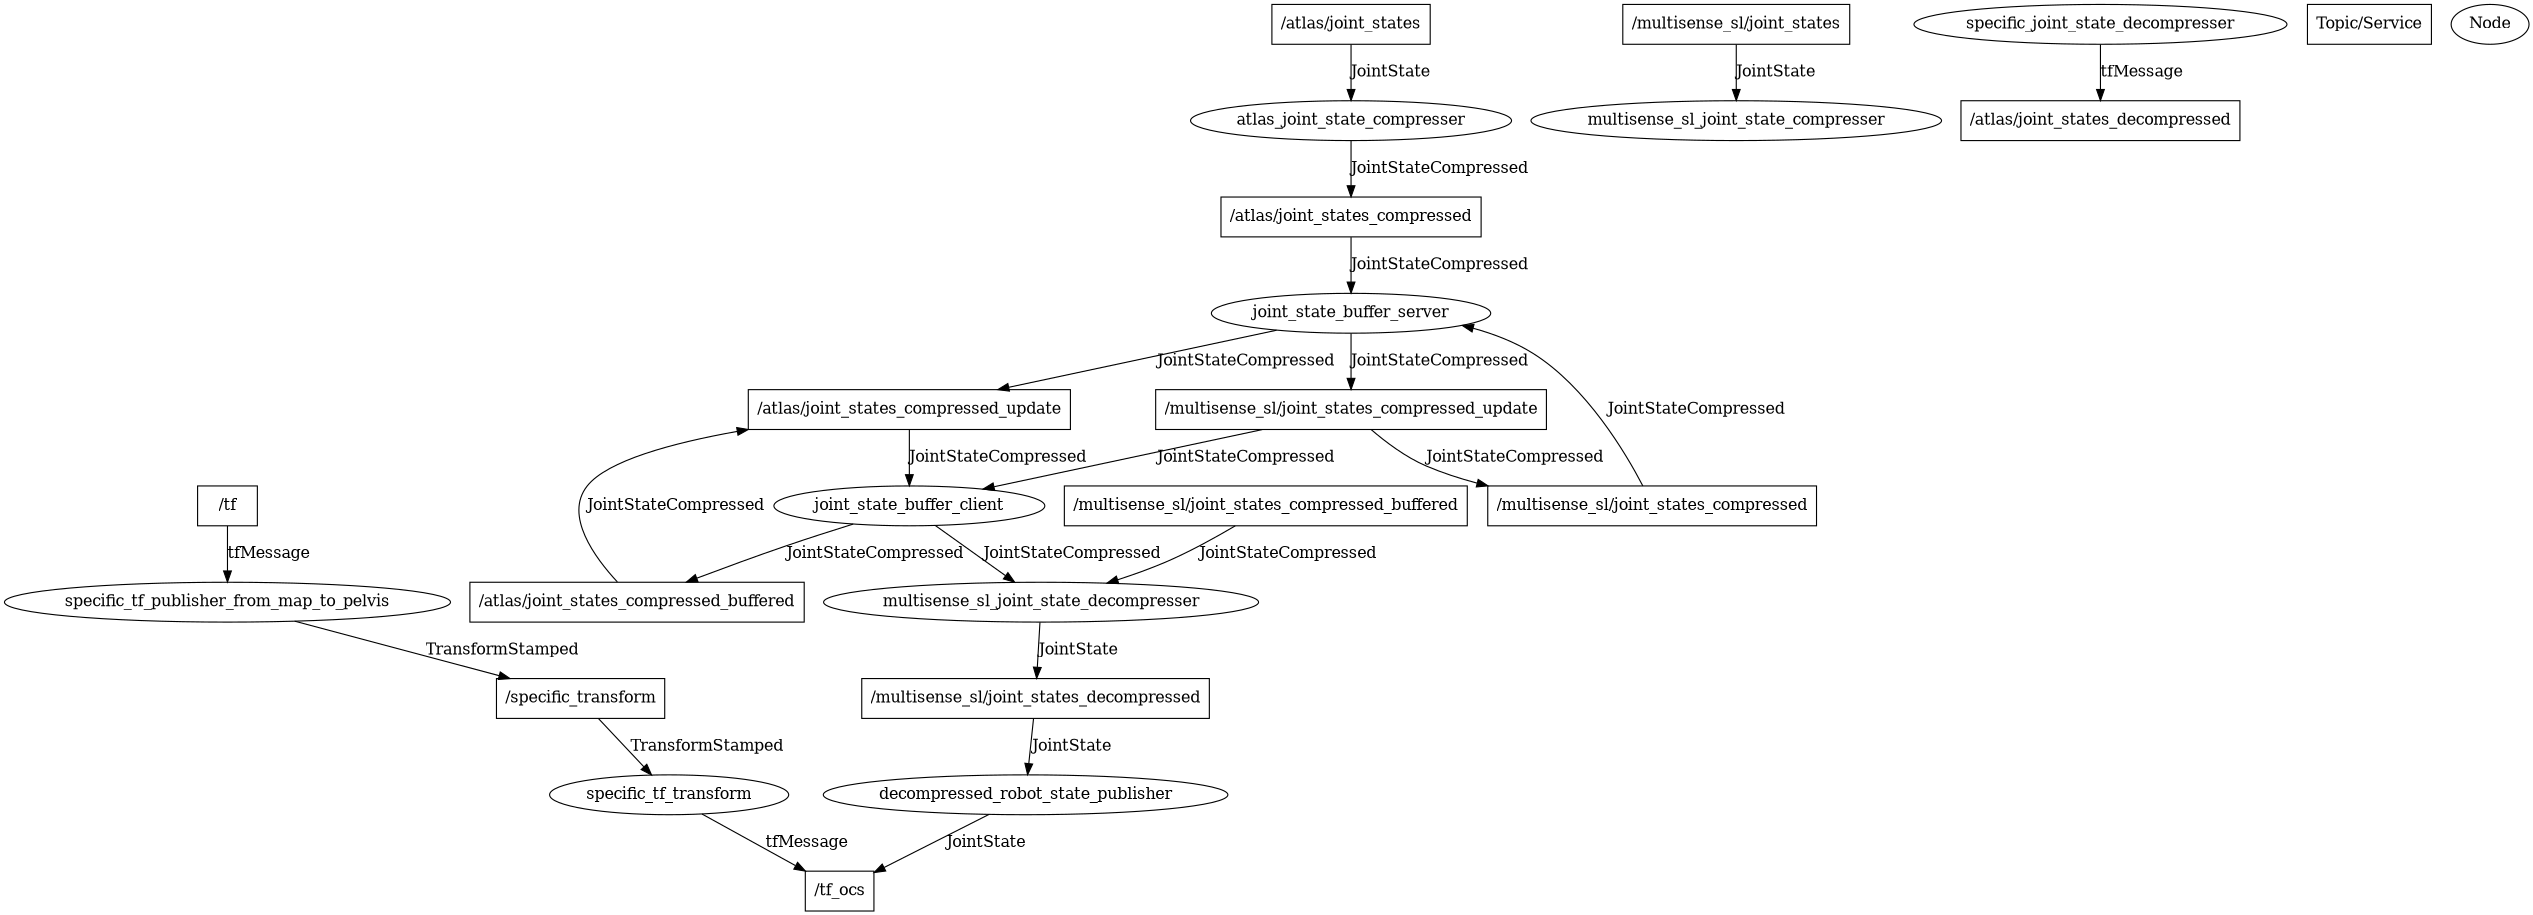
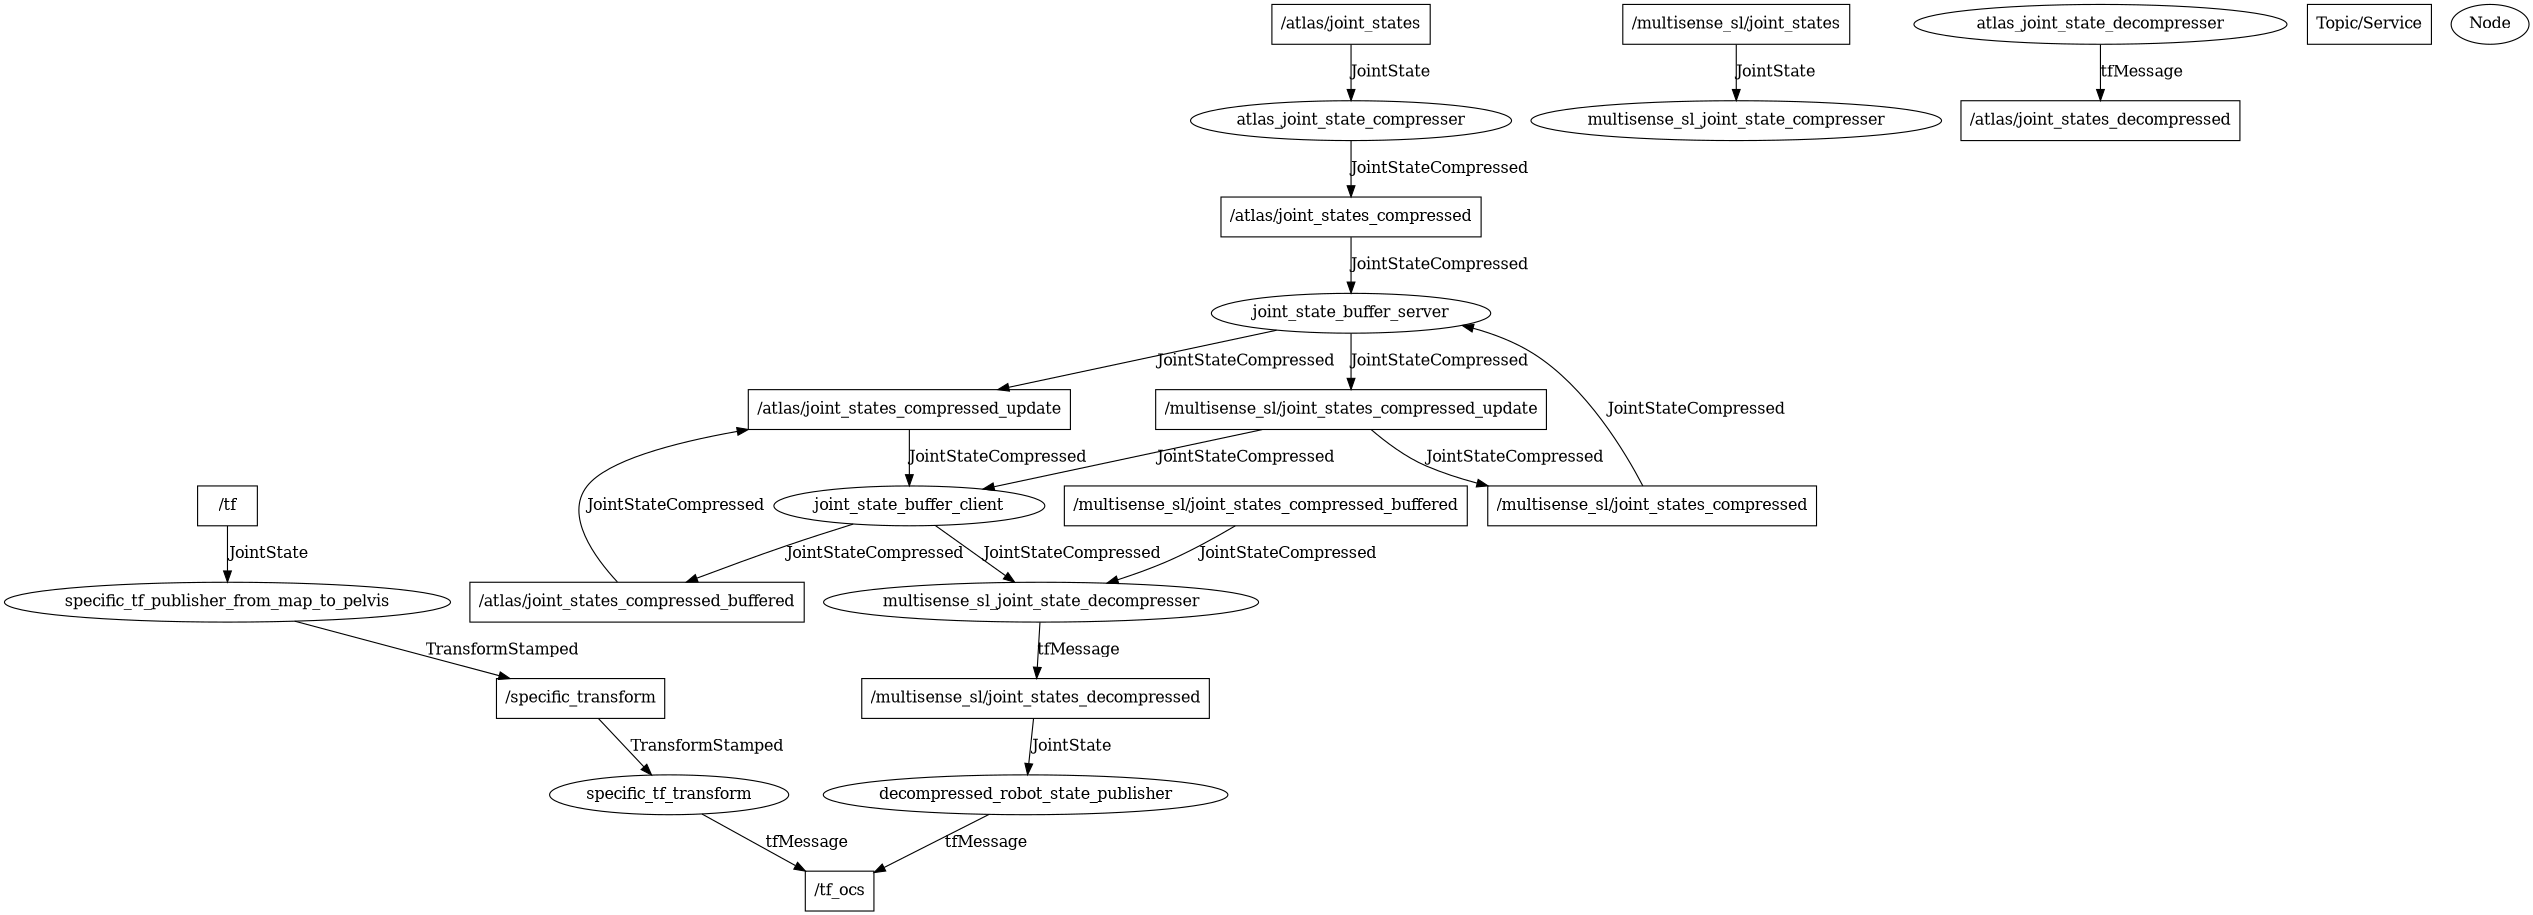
node "specific_joint_state_decompresser": label "specific_joint_state_decompresser" -> "atlas_joint_state_decompresser"
edge "/tf" -> "specific_tf_publisher_from_map_to_pelvis": label "tfMessage" -> "JointState"
edge "multisense_sl_joint_state_decompresser" -> "/multisense_sl/joint_states_decompressed": label "JointState" -> "tfMessage"
edge "decompressed_robot_state_publisher" -> "/tf_ocs": label "JointState" -> "tfMessage"
